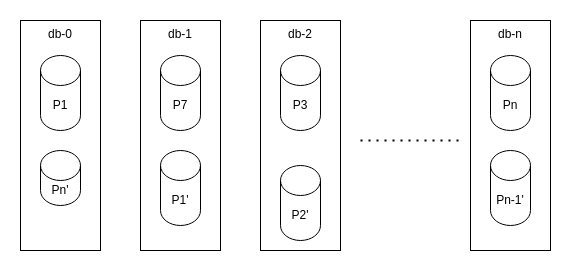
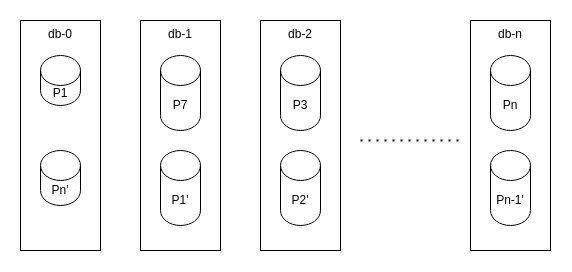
node "P1": size 40x75 -> 40x50
node "P2'": moved (301, 203) -> (301, 188)
